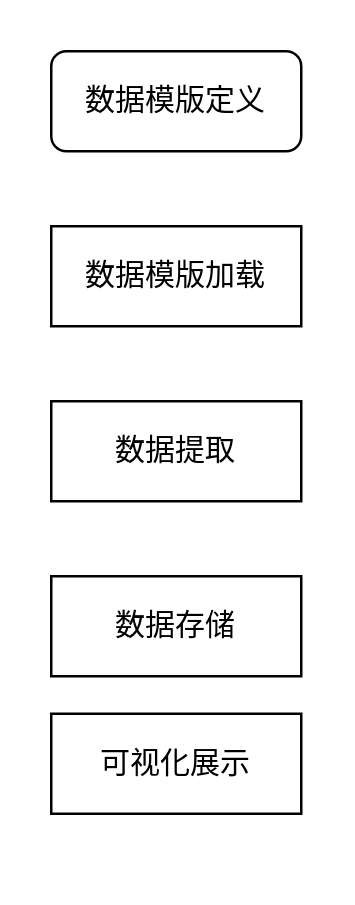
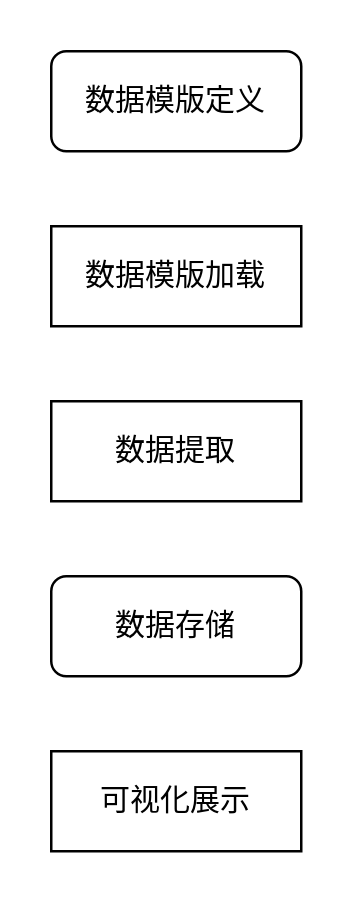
node "数据存储": shape rectangle -> rounded rectangle
node "可视化展示": moved (176, 764) -> (176, 801)
